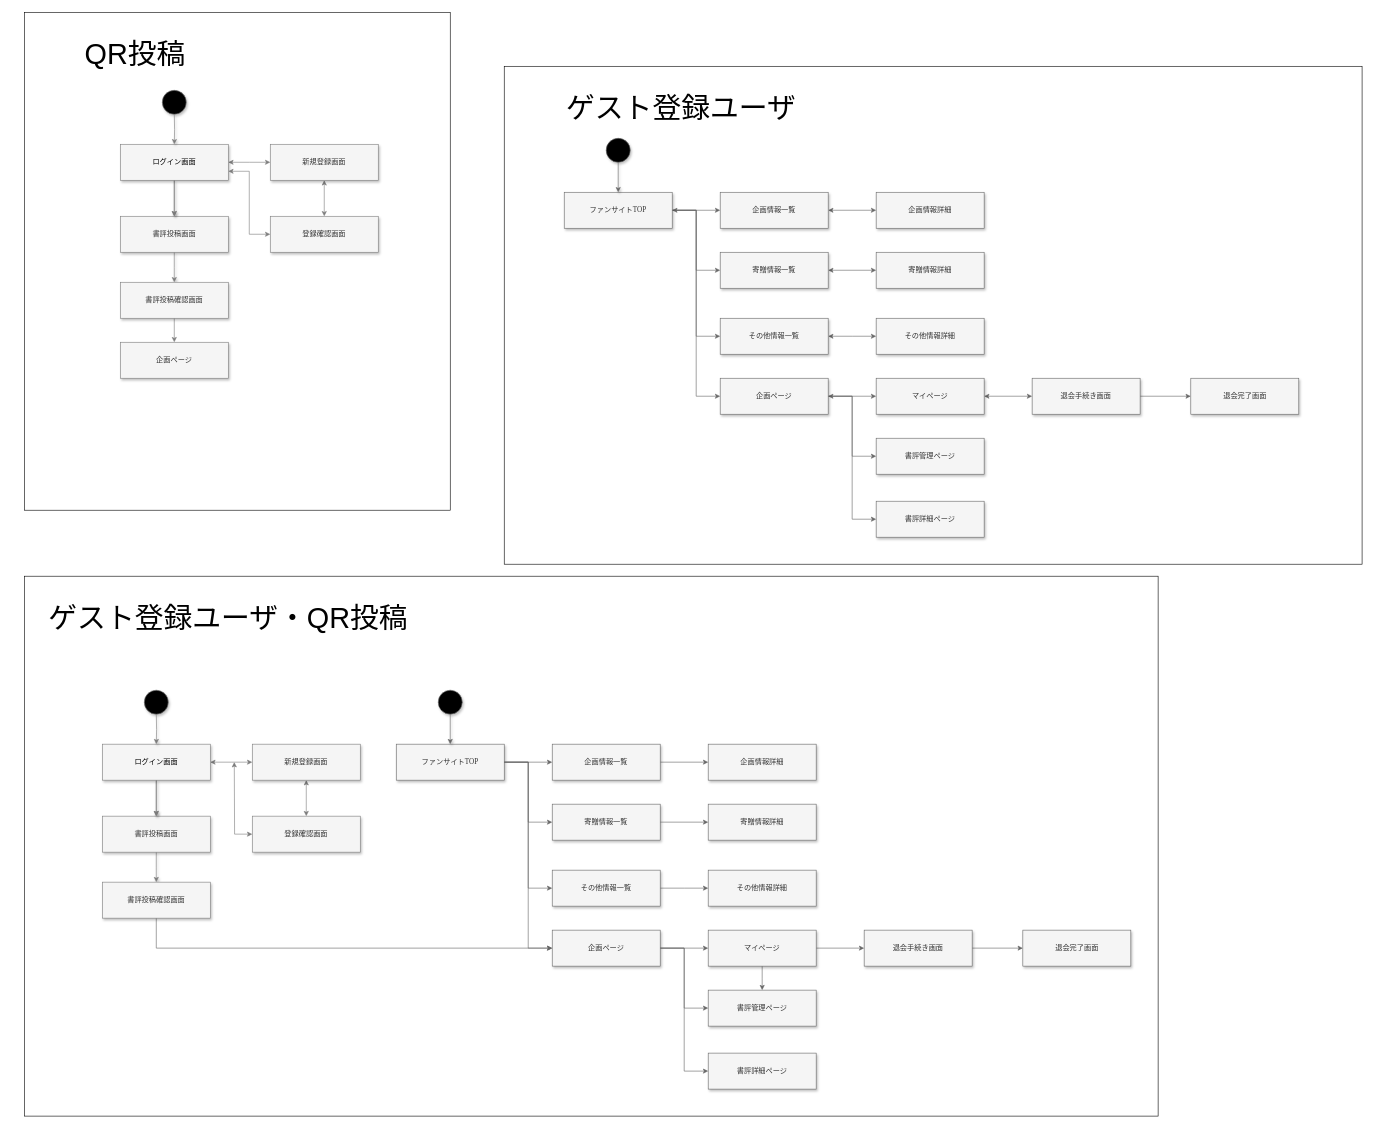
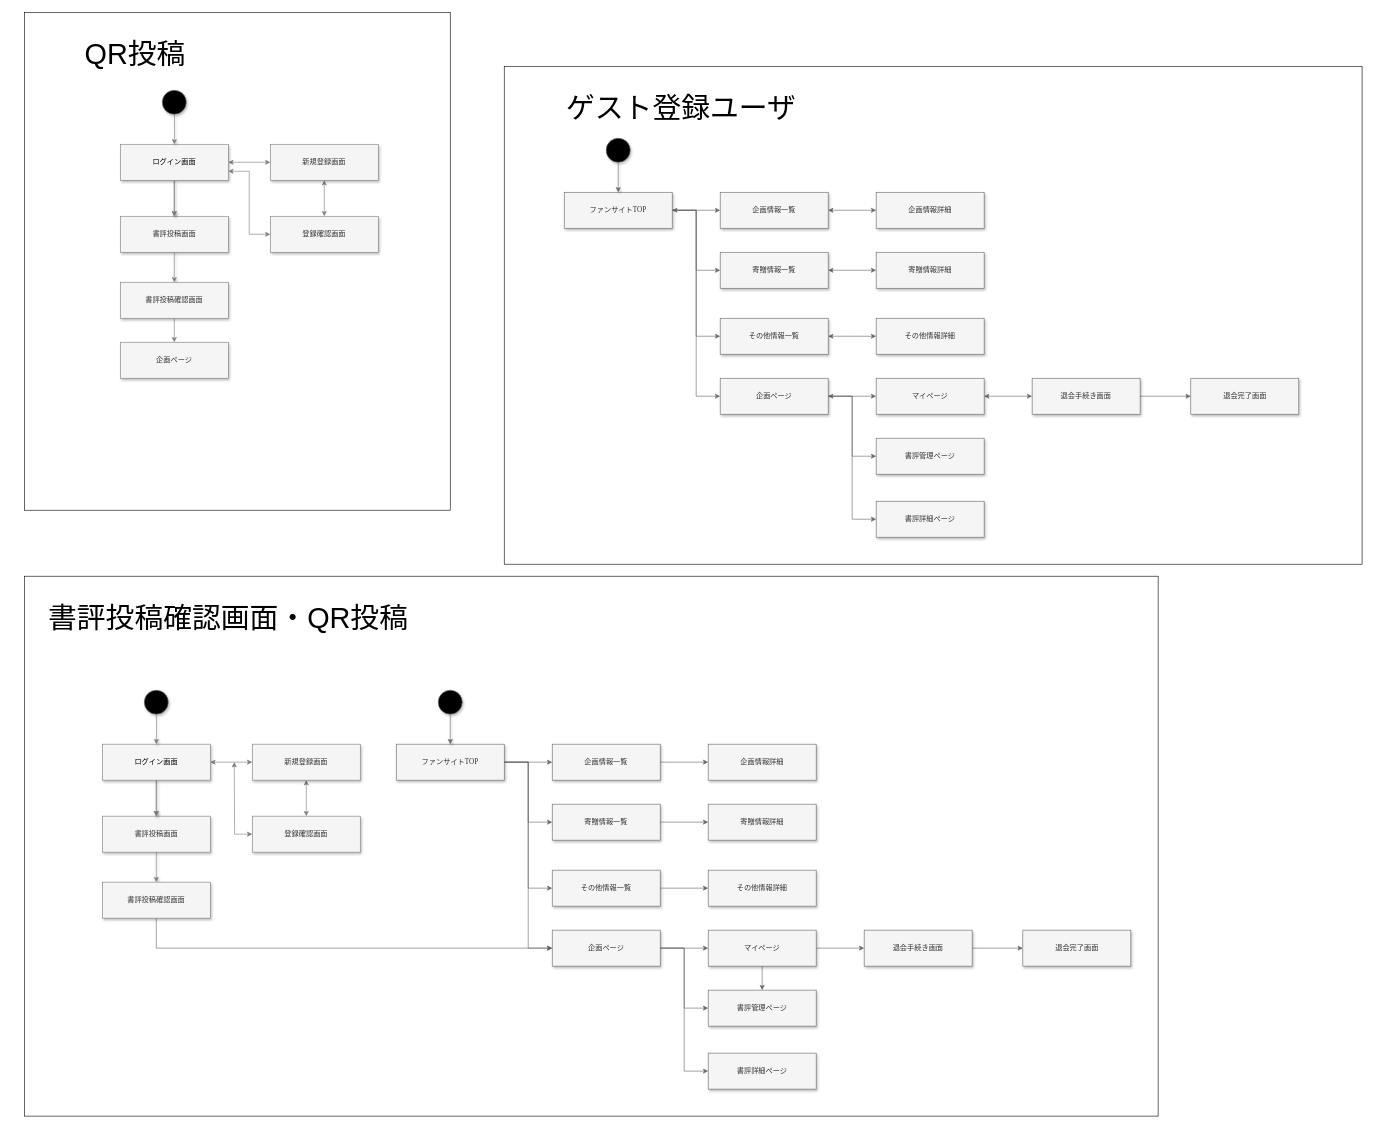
node "ゲスト登録ユーザ・QR投稿": label "ゲスト登録ユーザ・QR投稿" -> "書評投稿確認画面・QR投稿"
